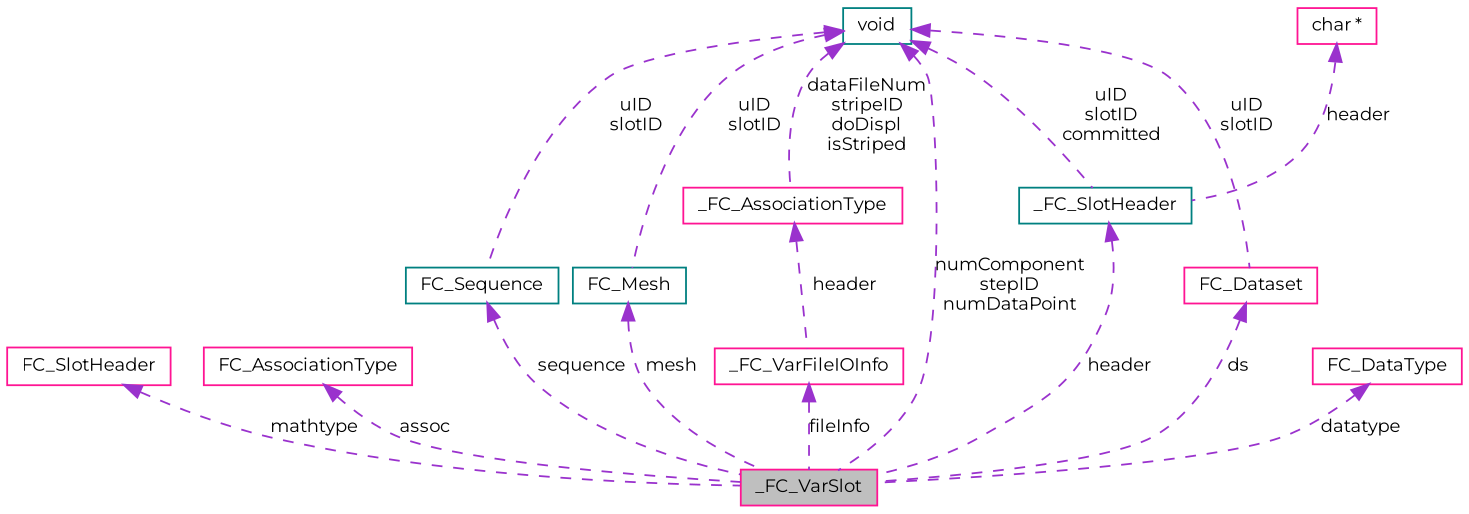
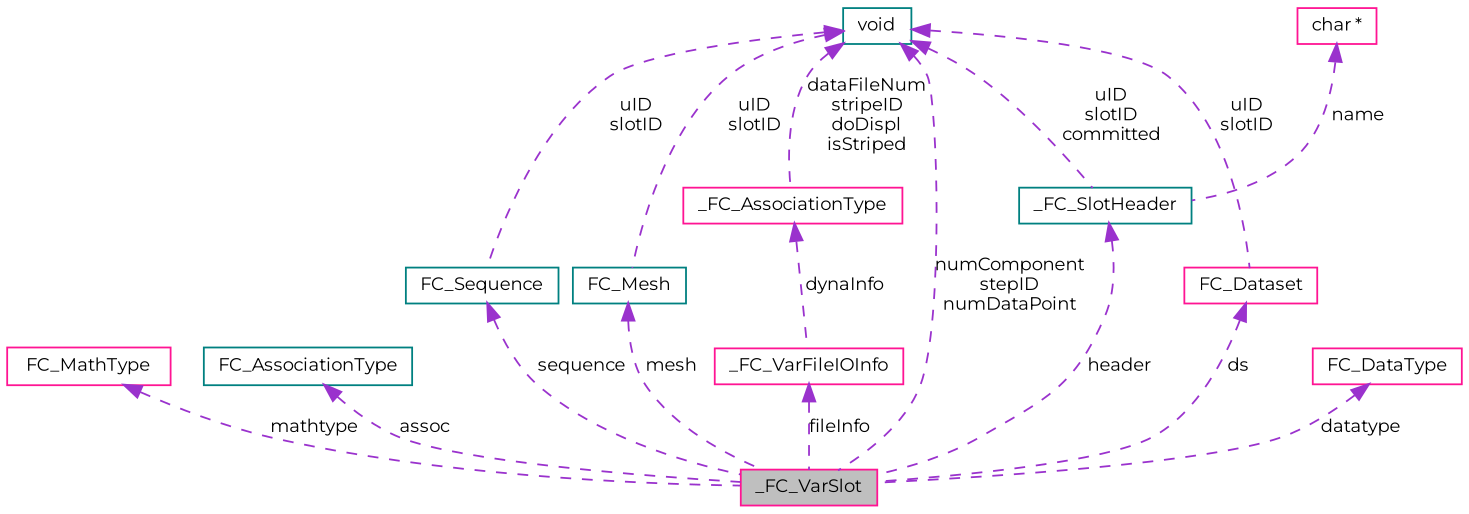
edge "_FC_SlotHeader" -> "char *": label "header" -> "name"
edge "_FC_VarFileIOInfo" -> "_FC_AssociationType": label "header" -> "dynaInfo"
node "FC_SlotHeader": label "FC_SlotHeader" -> "FC_MathType"
node "FC_AssociationType": color deeppink -> teal
